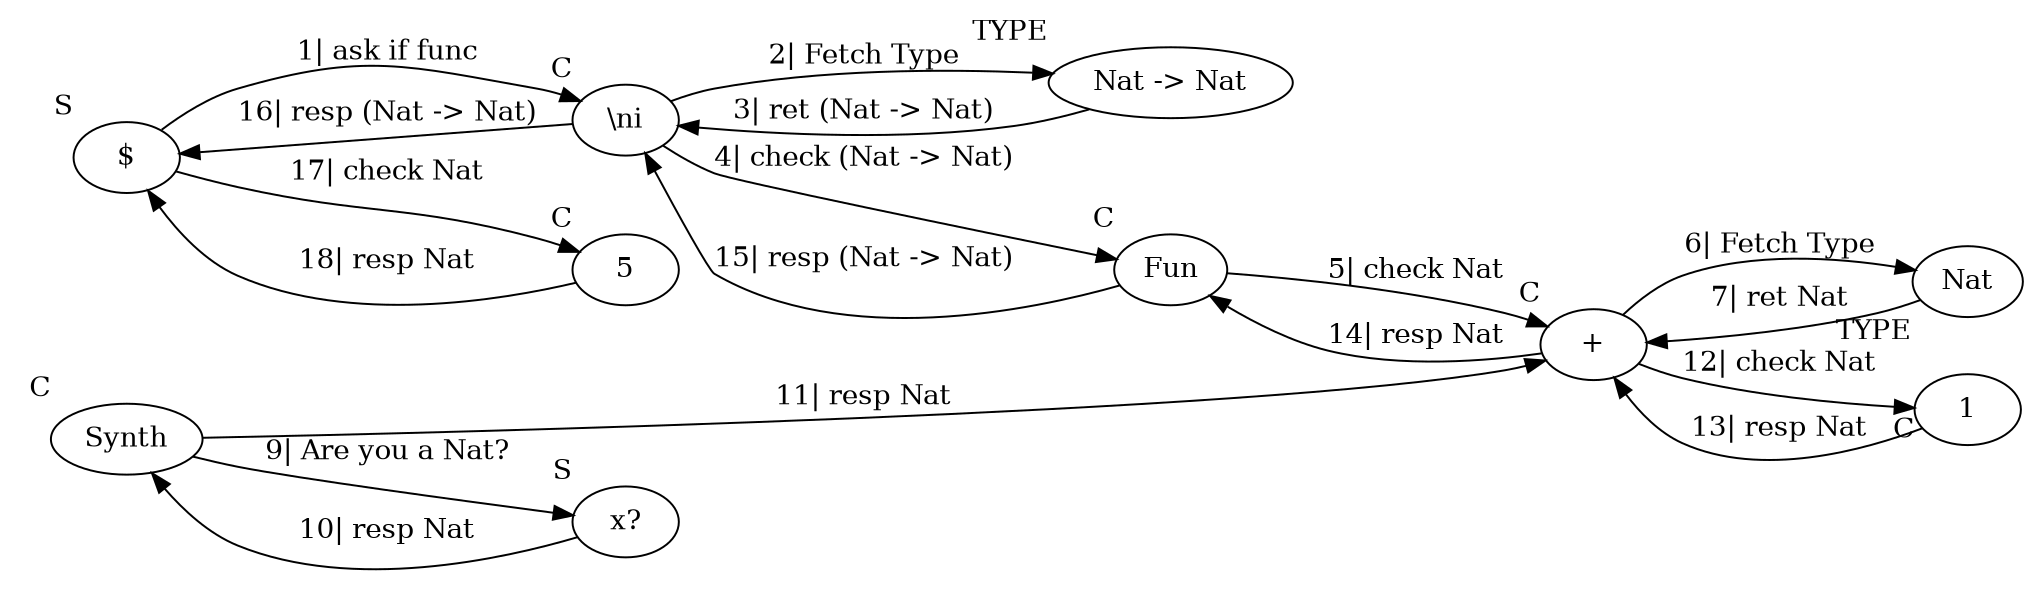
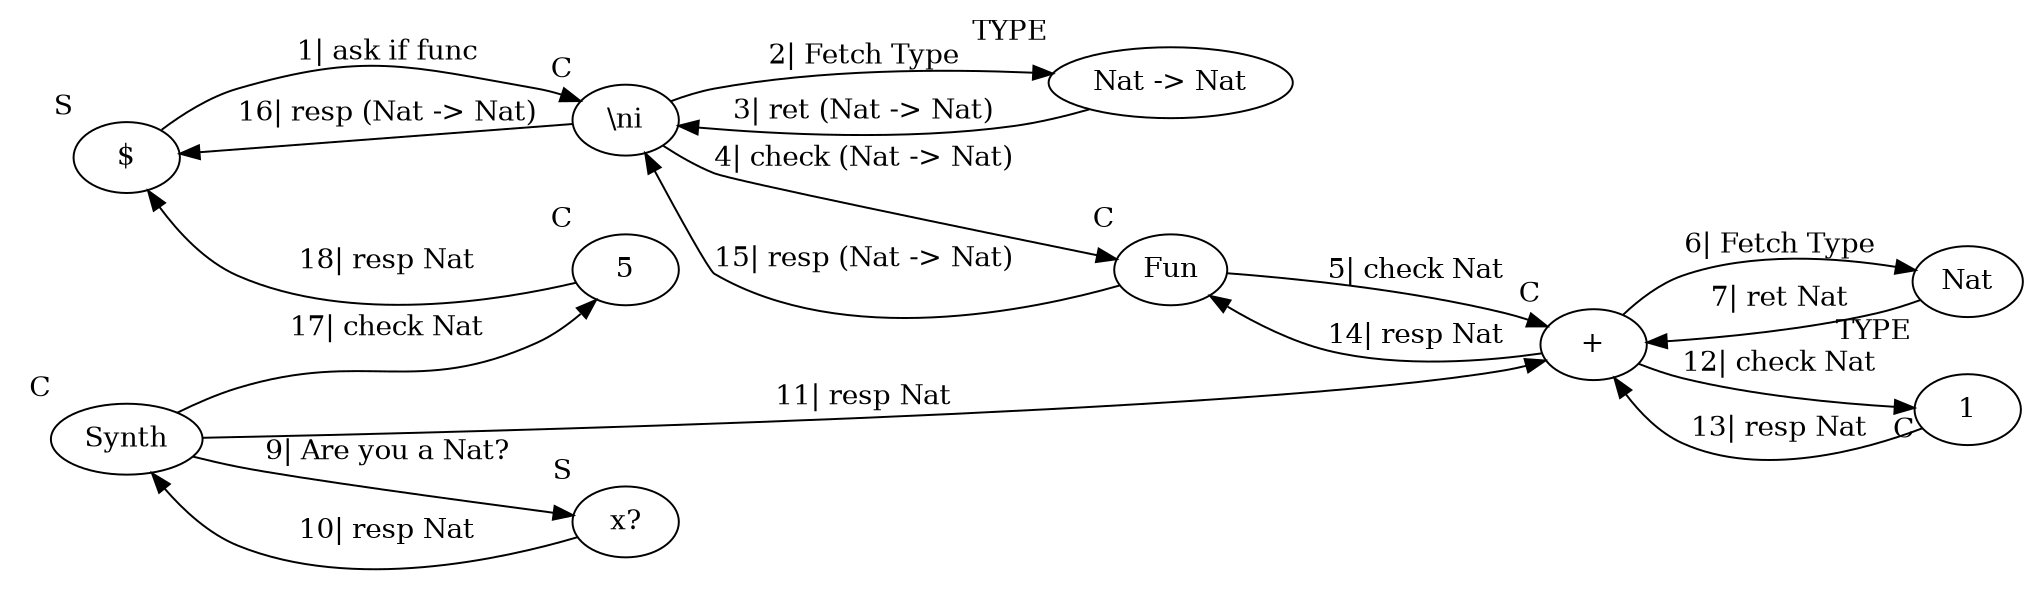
edge "$ S" -> "5 C": now "Synth C" -> "5 C"
